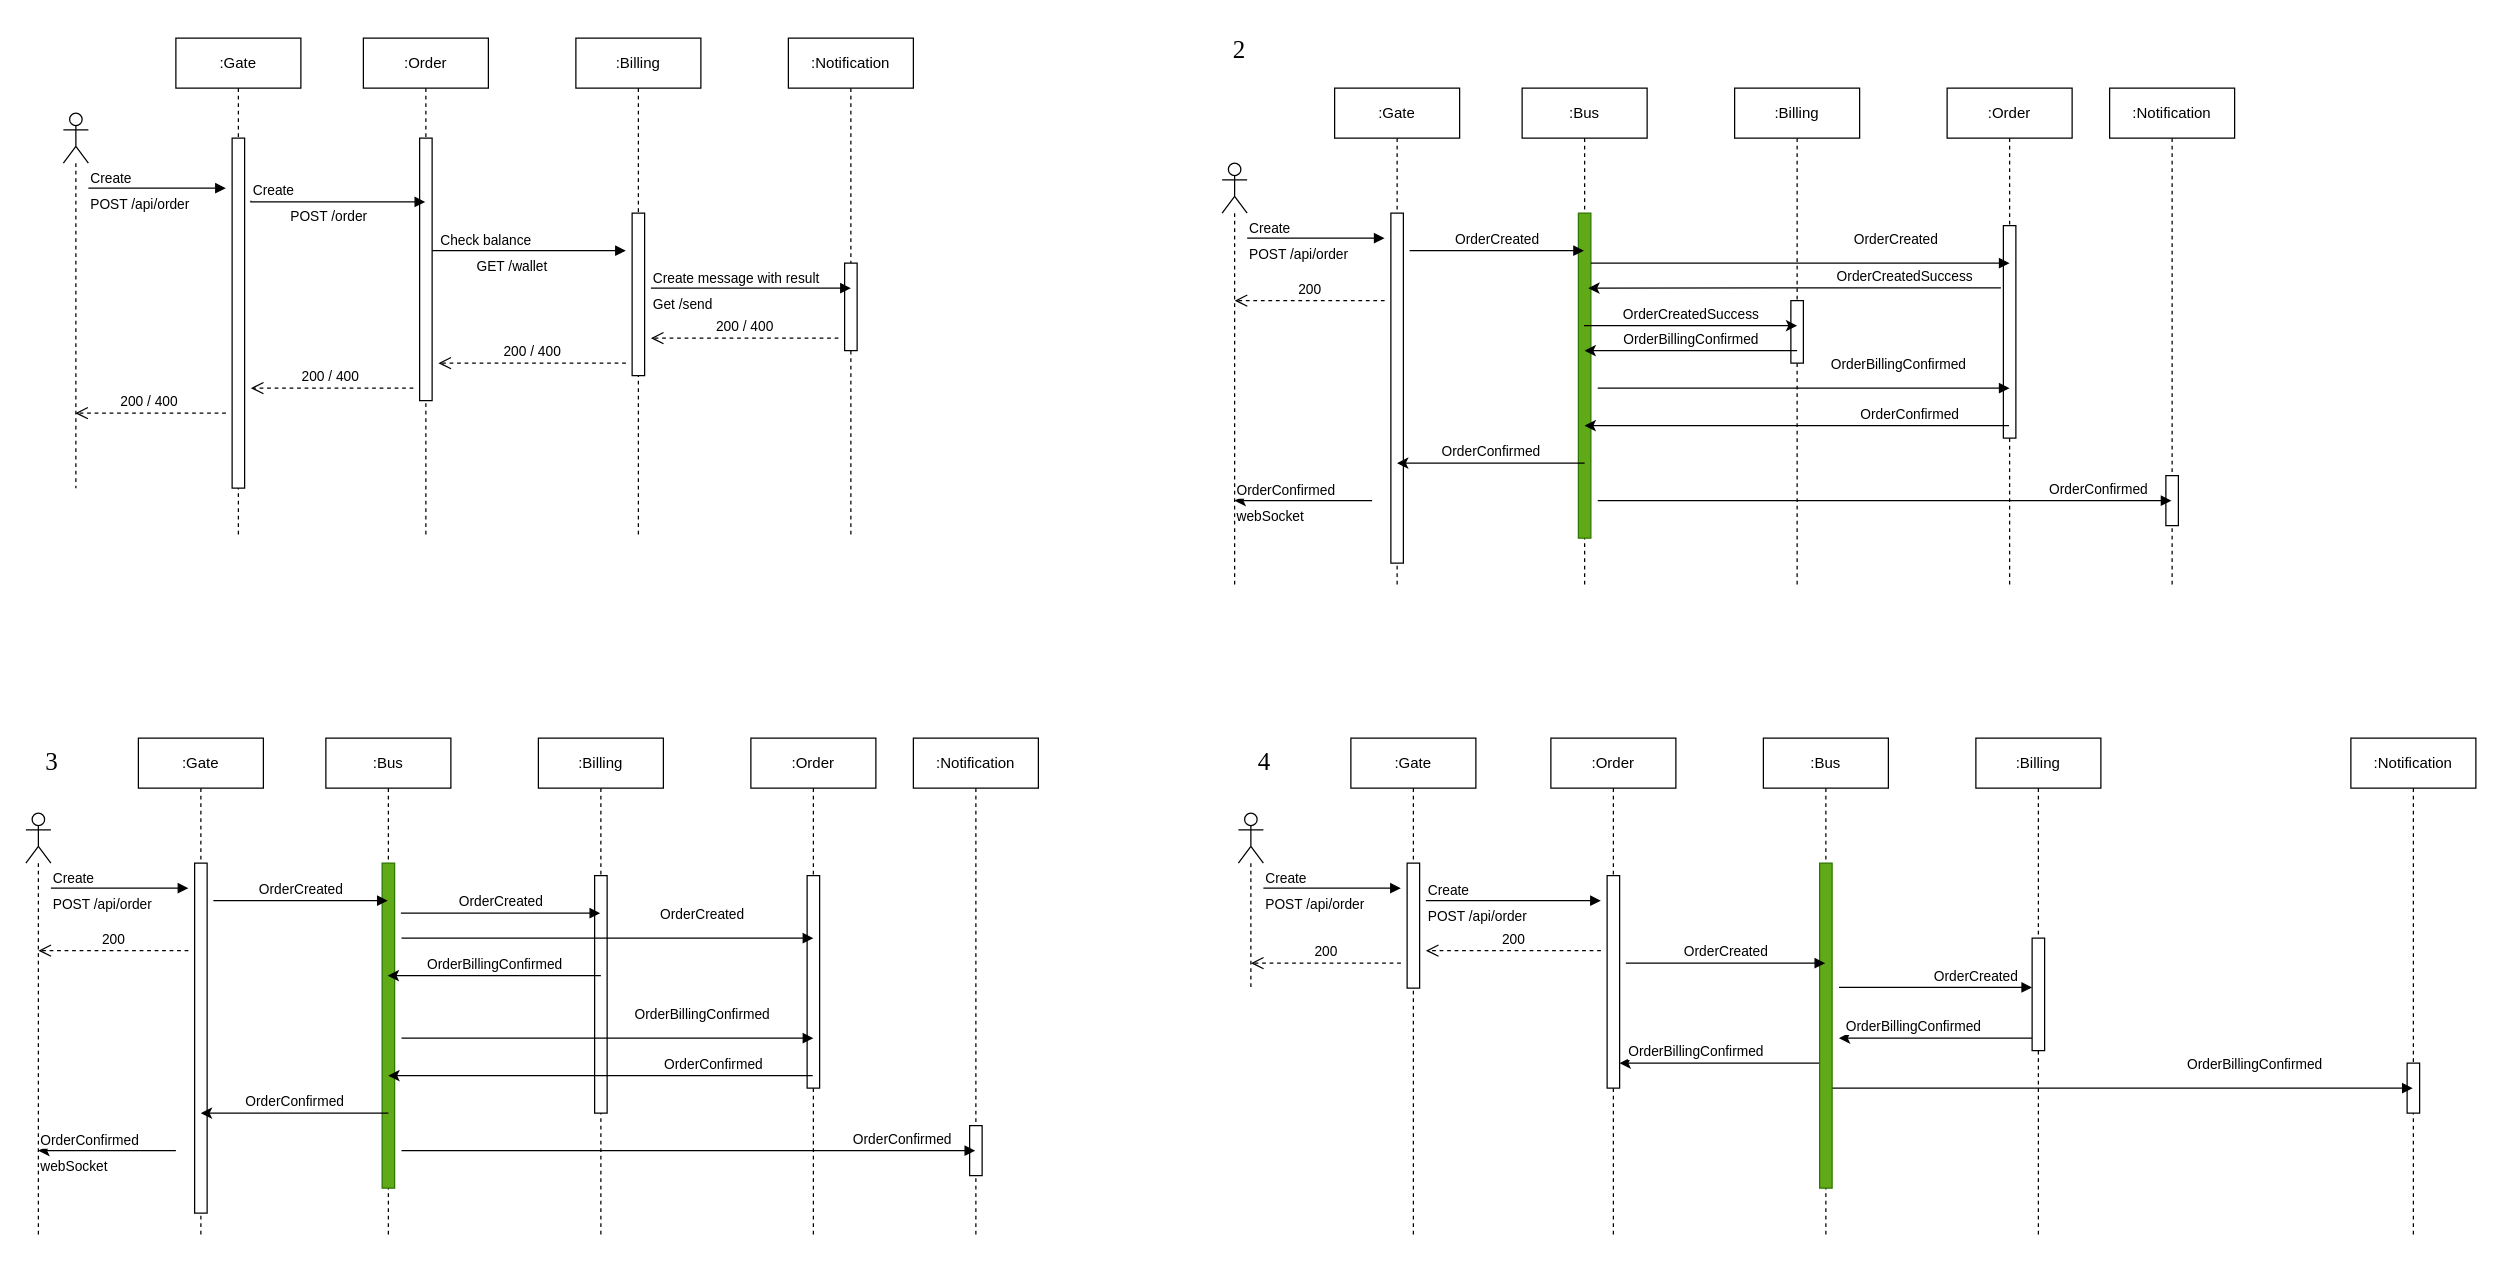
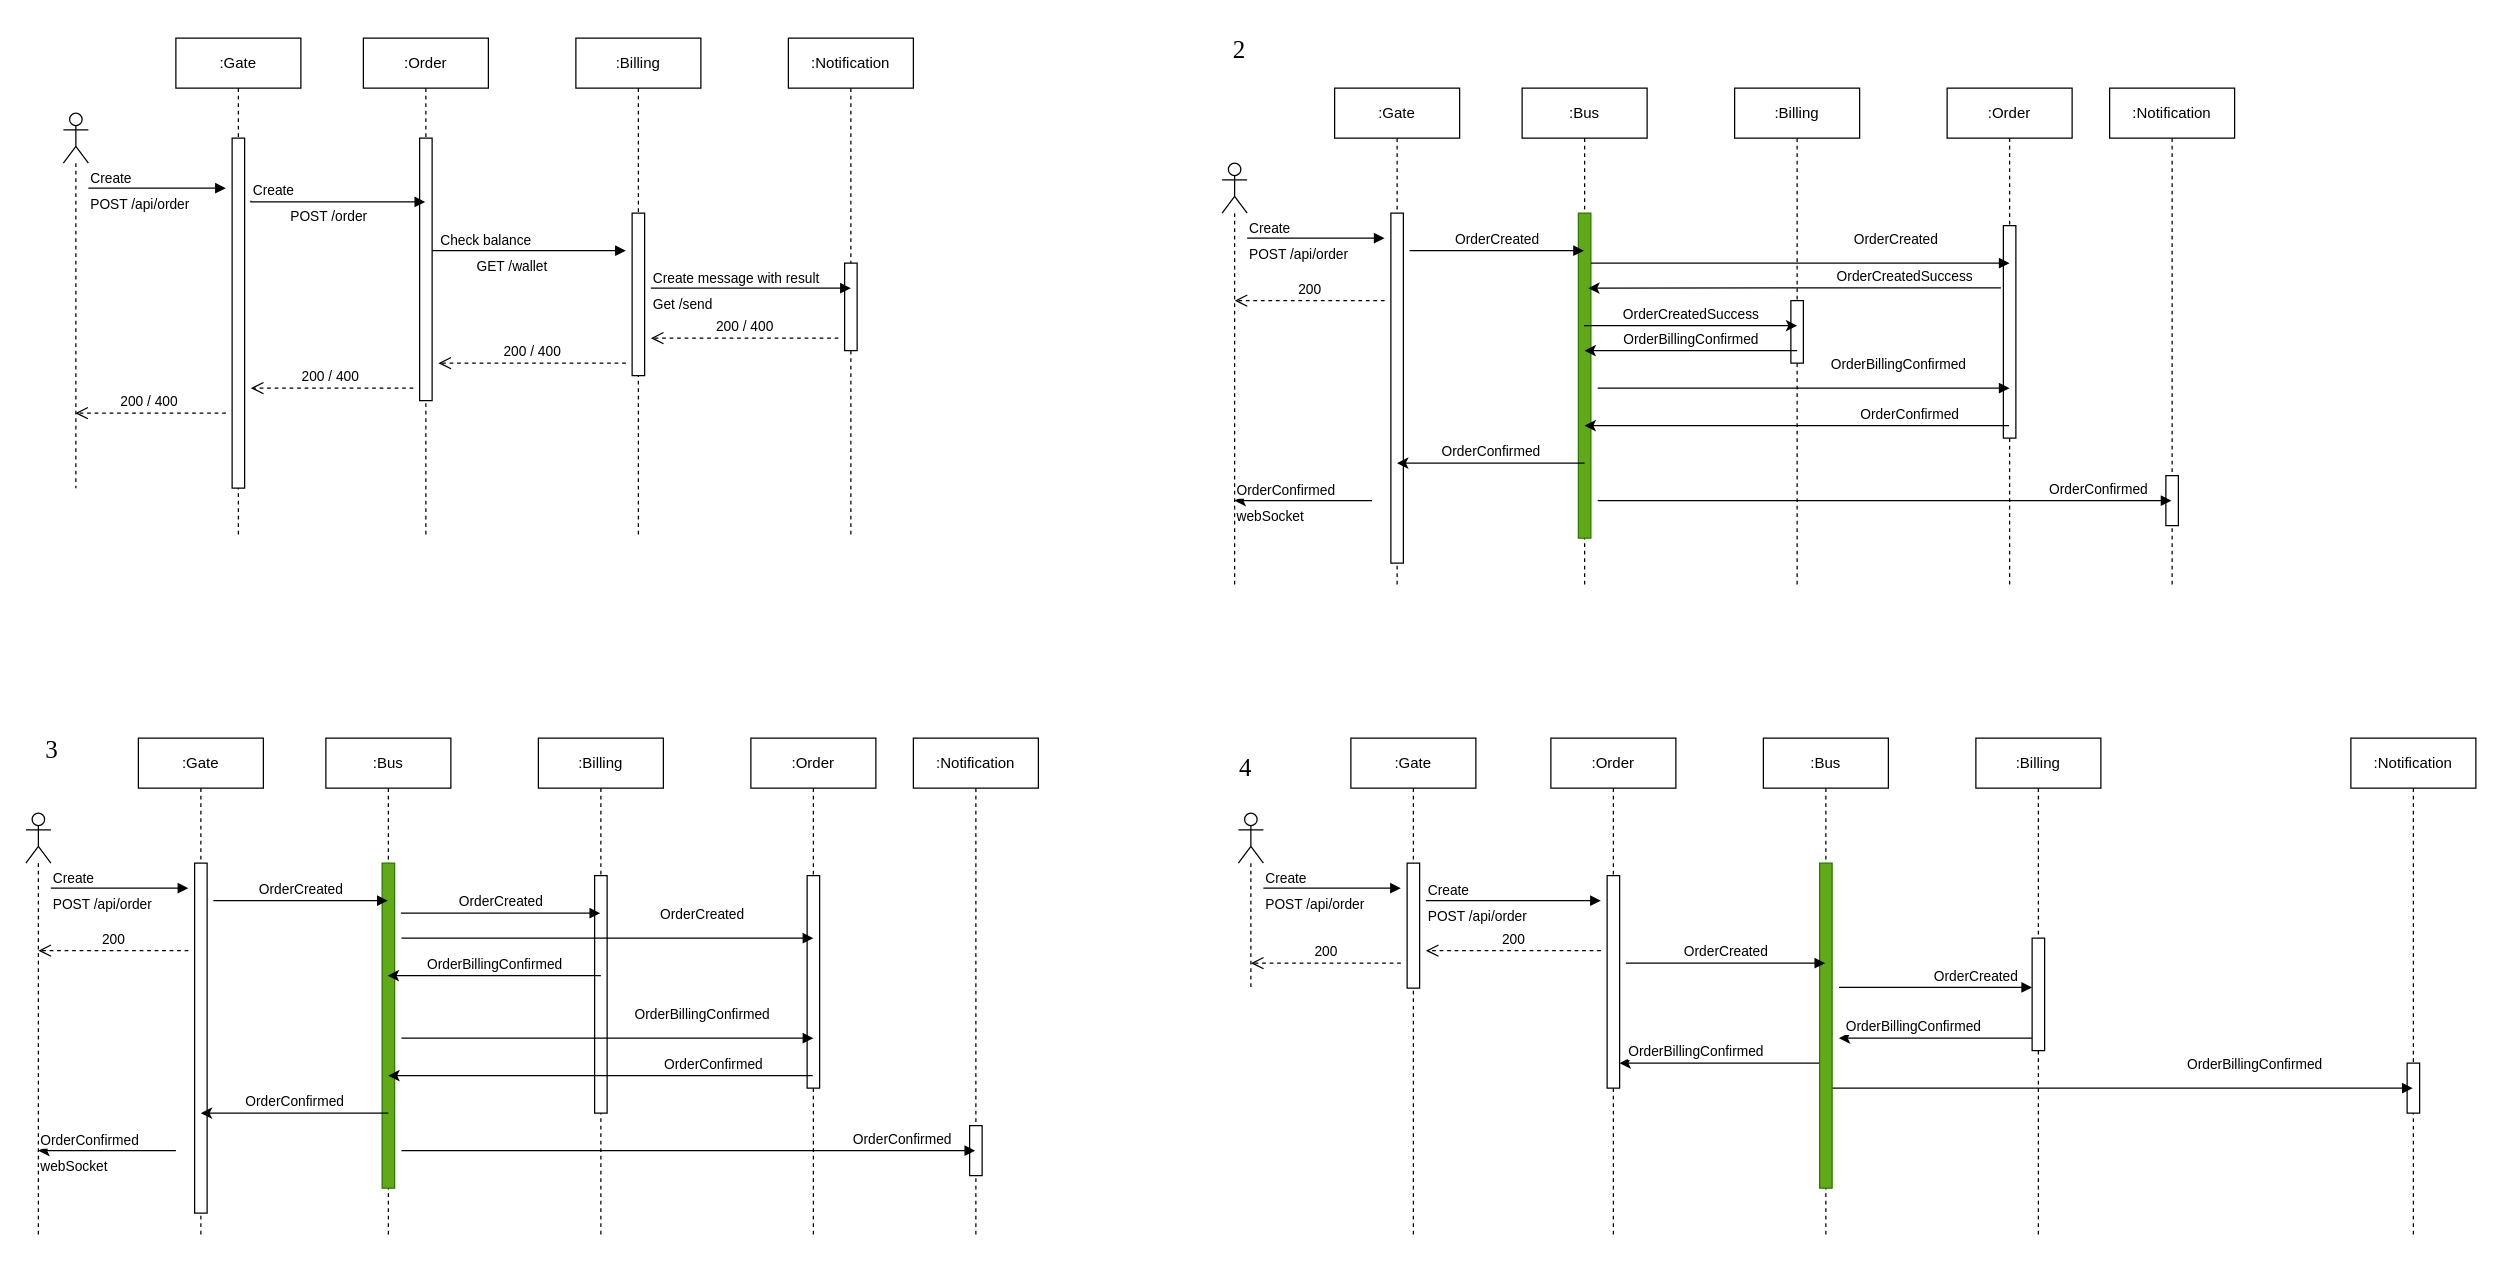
node "3": moved (76, 754) -> (76, 742)
node "4": moved (1288, 754) -> (1269, 761)
